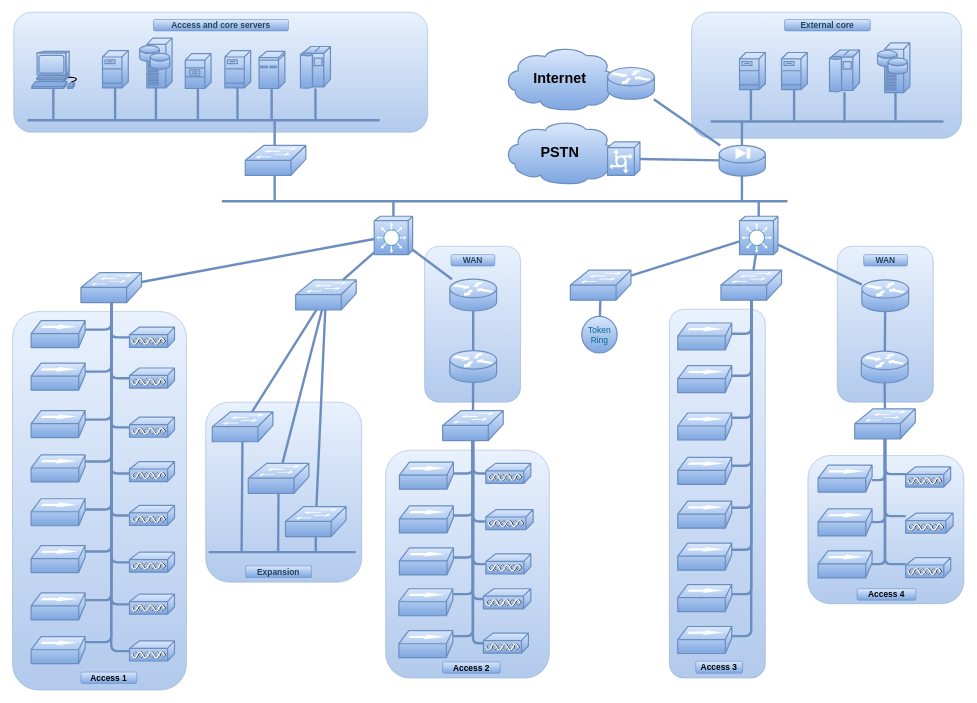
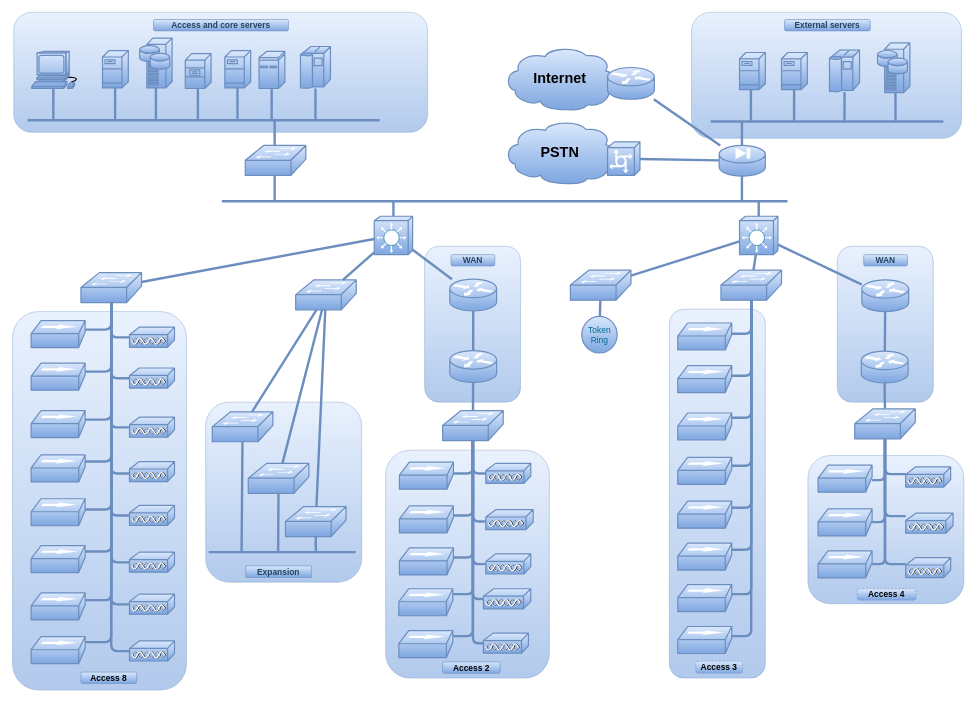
node "External core": label "External core" -> "External servers"
node "Access 4": style solid -> dashed
node "Access 3": style solid -> dashed
node "Access 1": label "Access 1" -> "Access 8"
